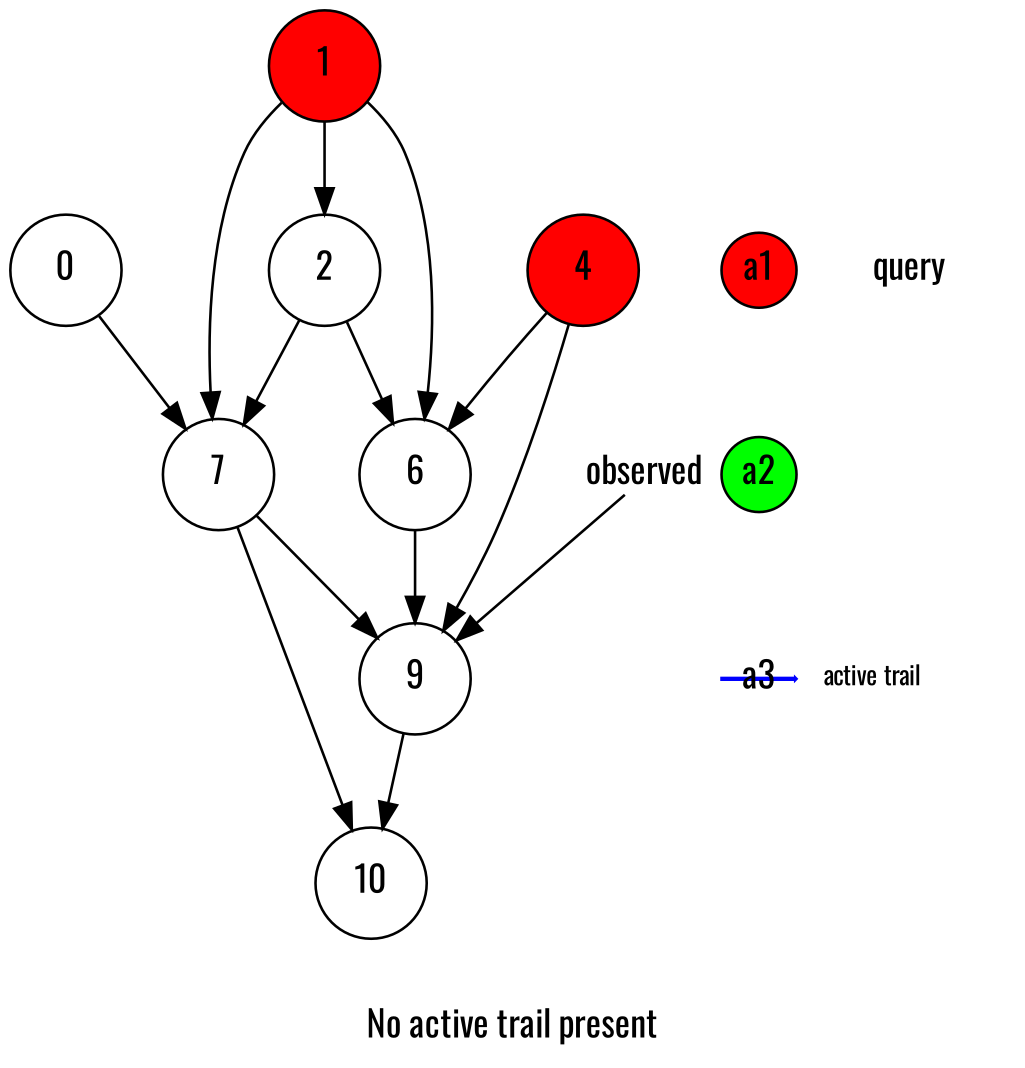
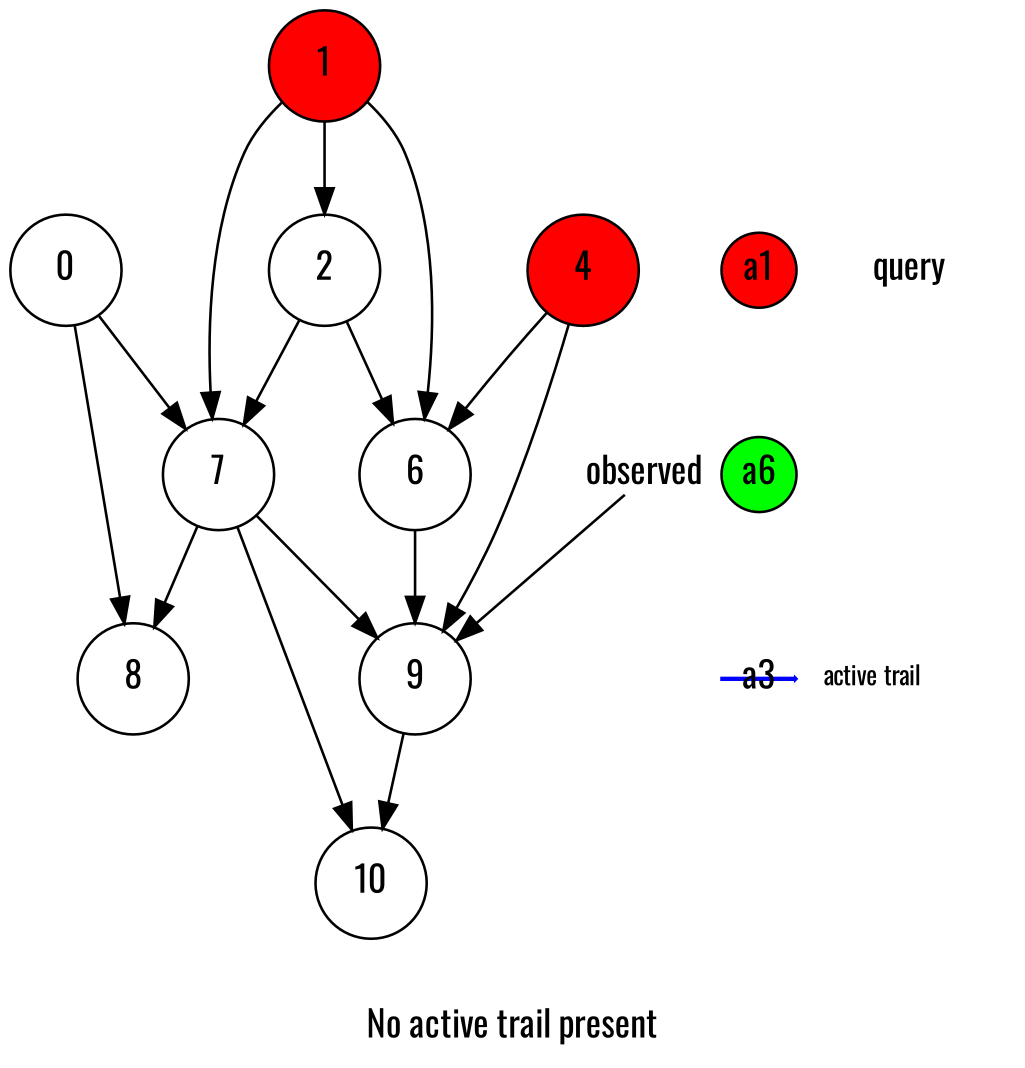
node "a2": label "a2" -> "a6"
node "8": added
